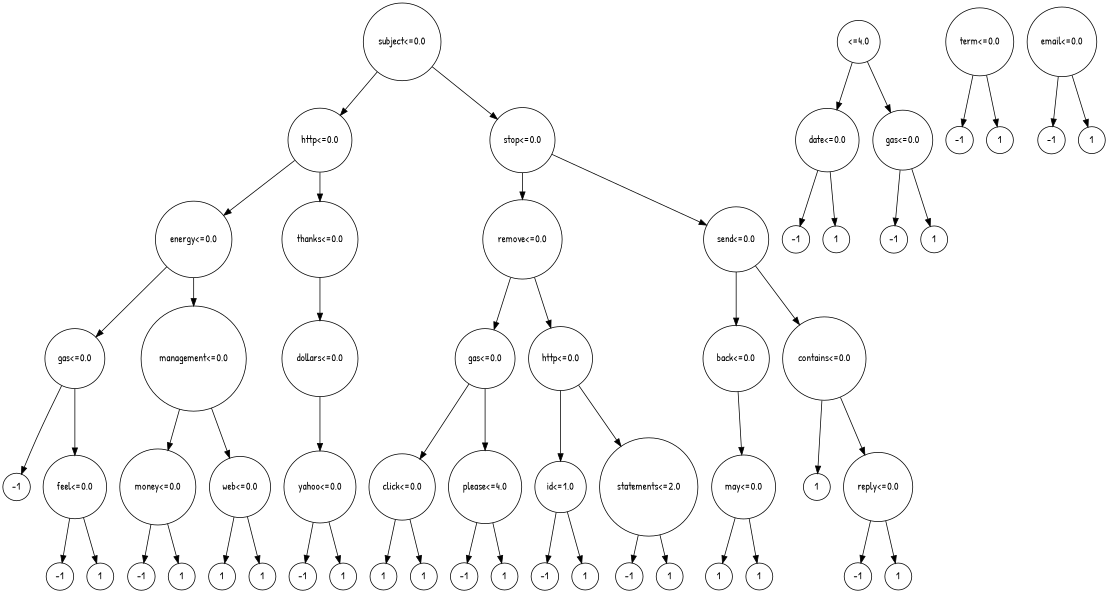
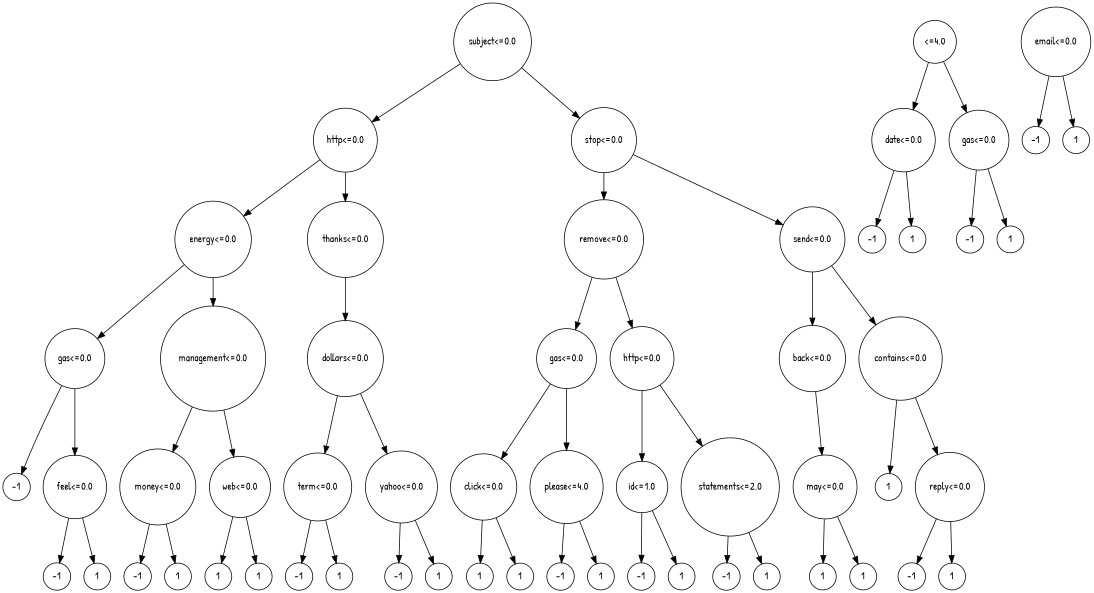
edge "dollars<=0.0" -> "term<=0.0": added
